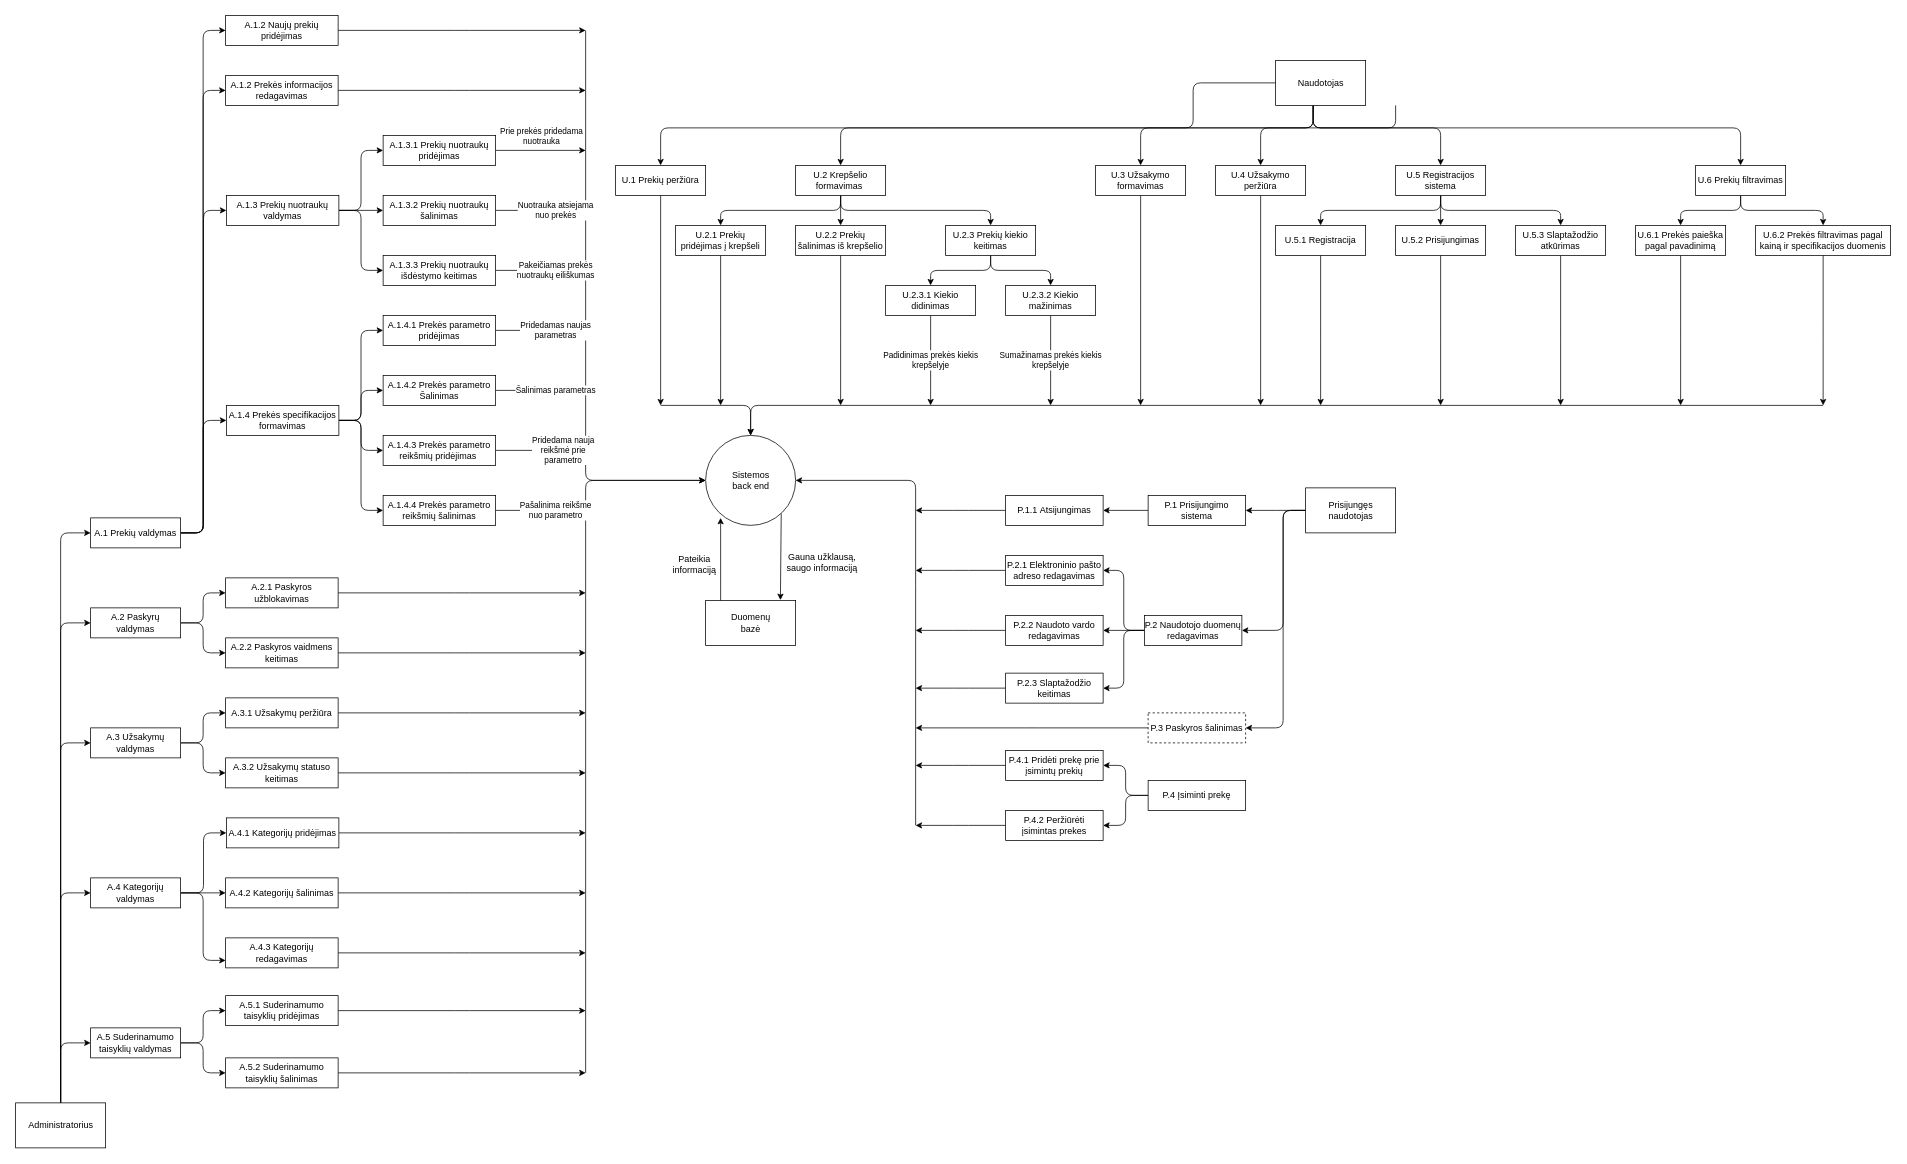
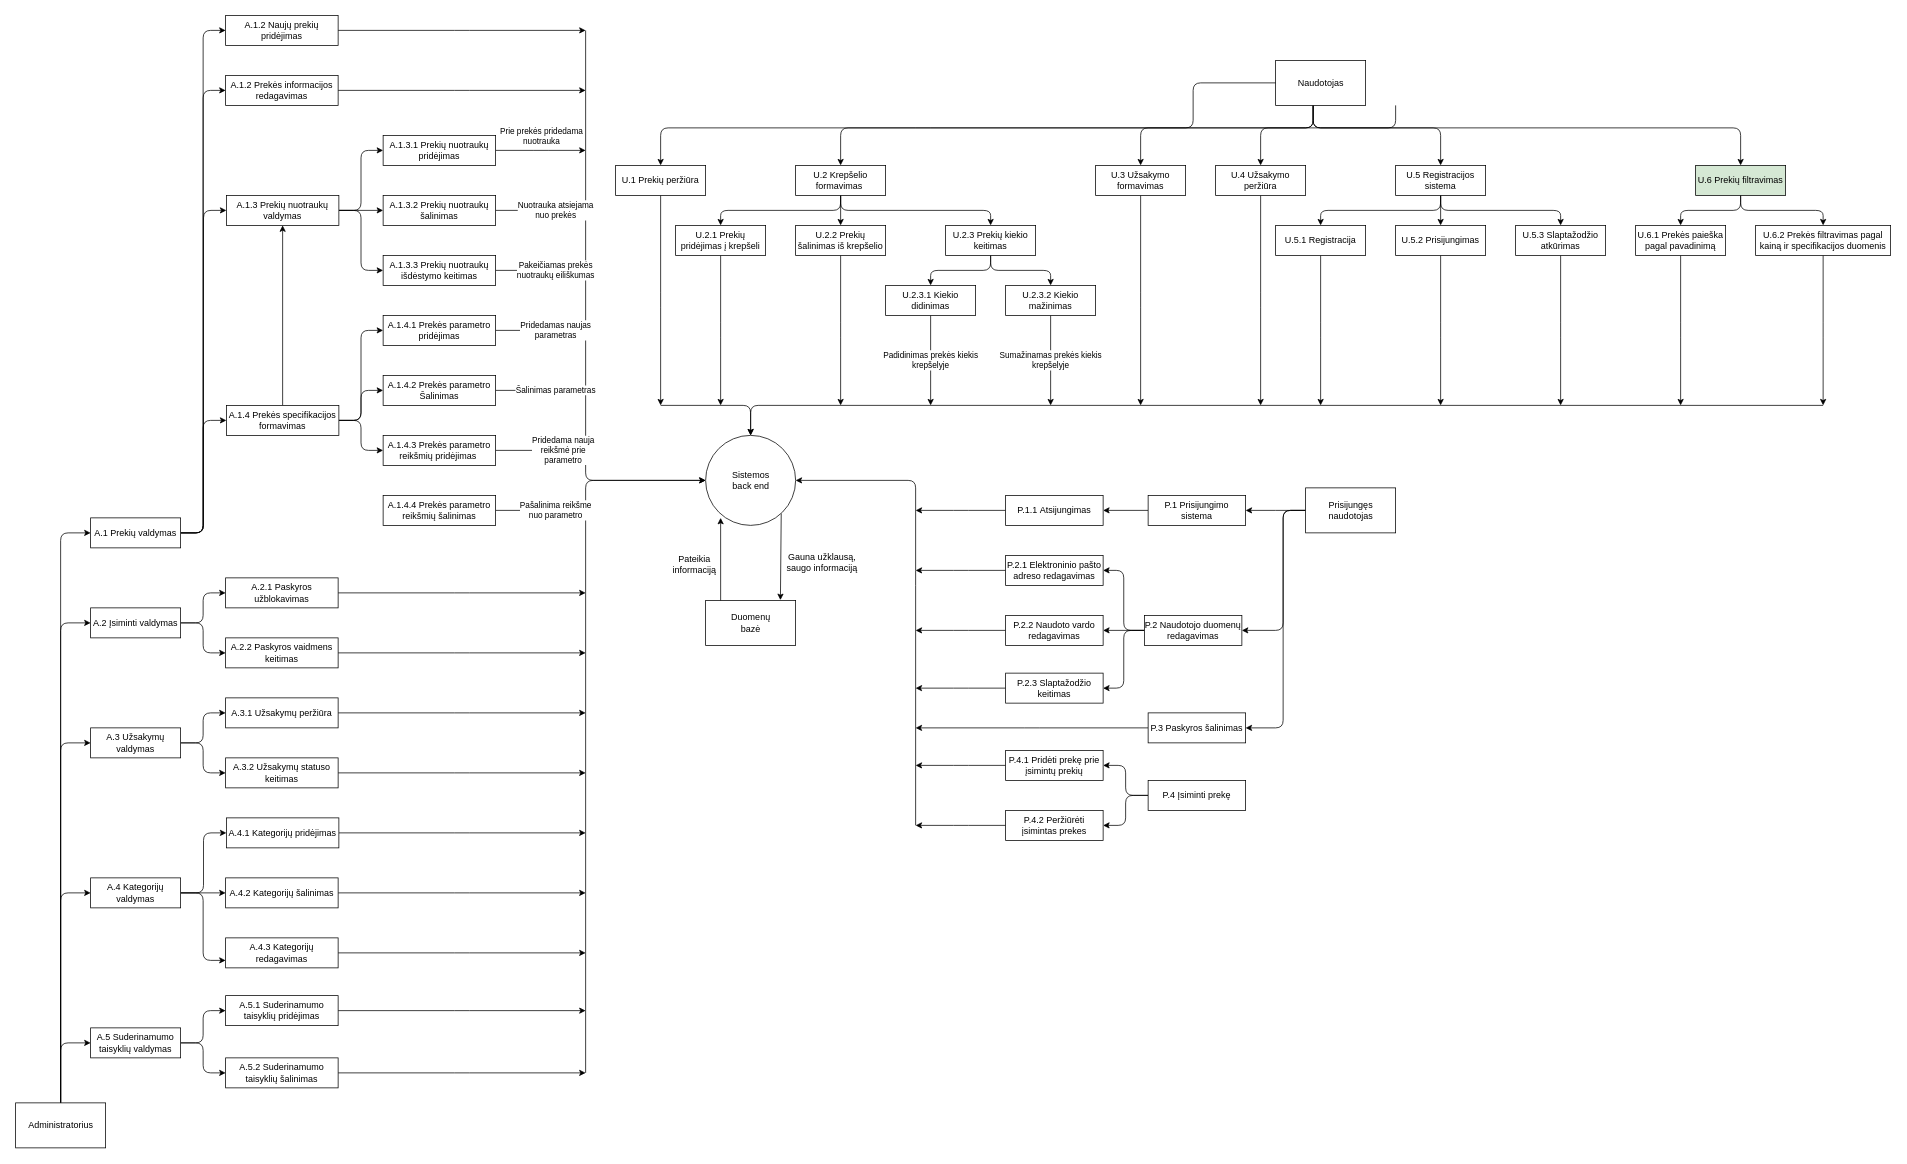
node "U.6 Prekių filtravimas": fillcolor #ffffff -> #d5e8d4
edge "A.1.4 Prekės specifikacijos formavimas" -> "A.1.4.4 Prekės parametro reikšmių šalinimas": now "A.1.4 Prekės specifikacijos formavimas" -> "A.1.3 Prekių nuotraukų valdymas"
node "A.2 Paskyrų valdymas": label "A.2 Paskyrų valdymas" -> "A.2 Įsiminti valdymas"
node "P.3 Paskyros šalinimas": style dashed -> solid
